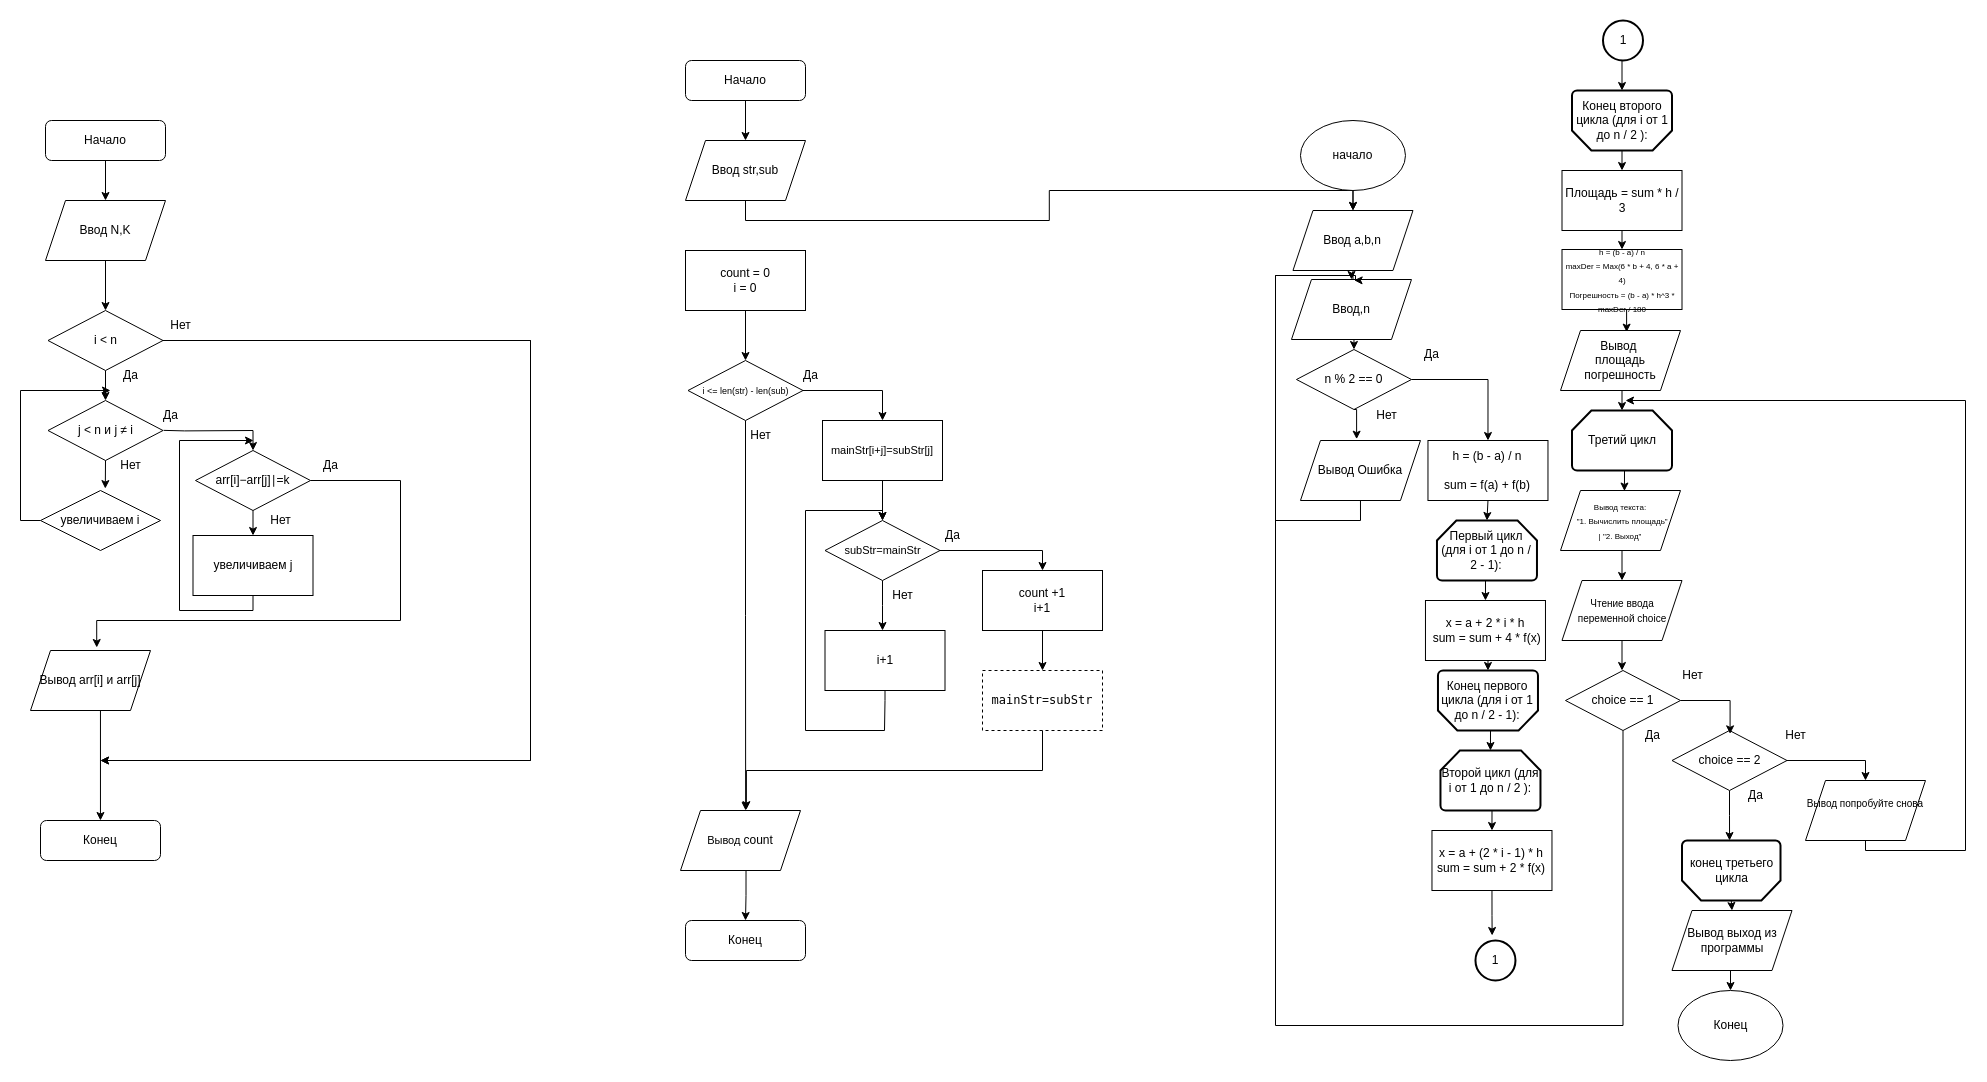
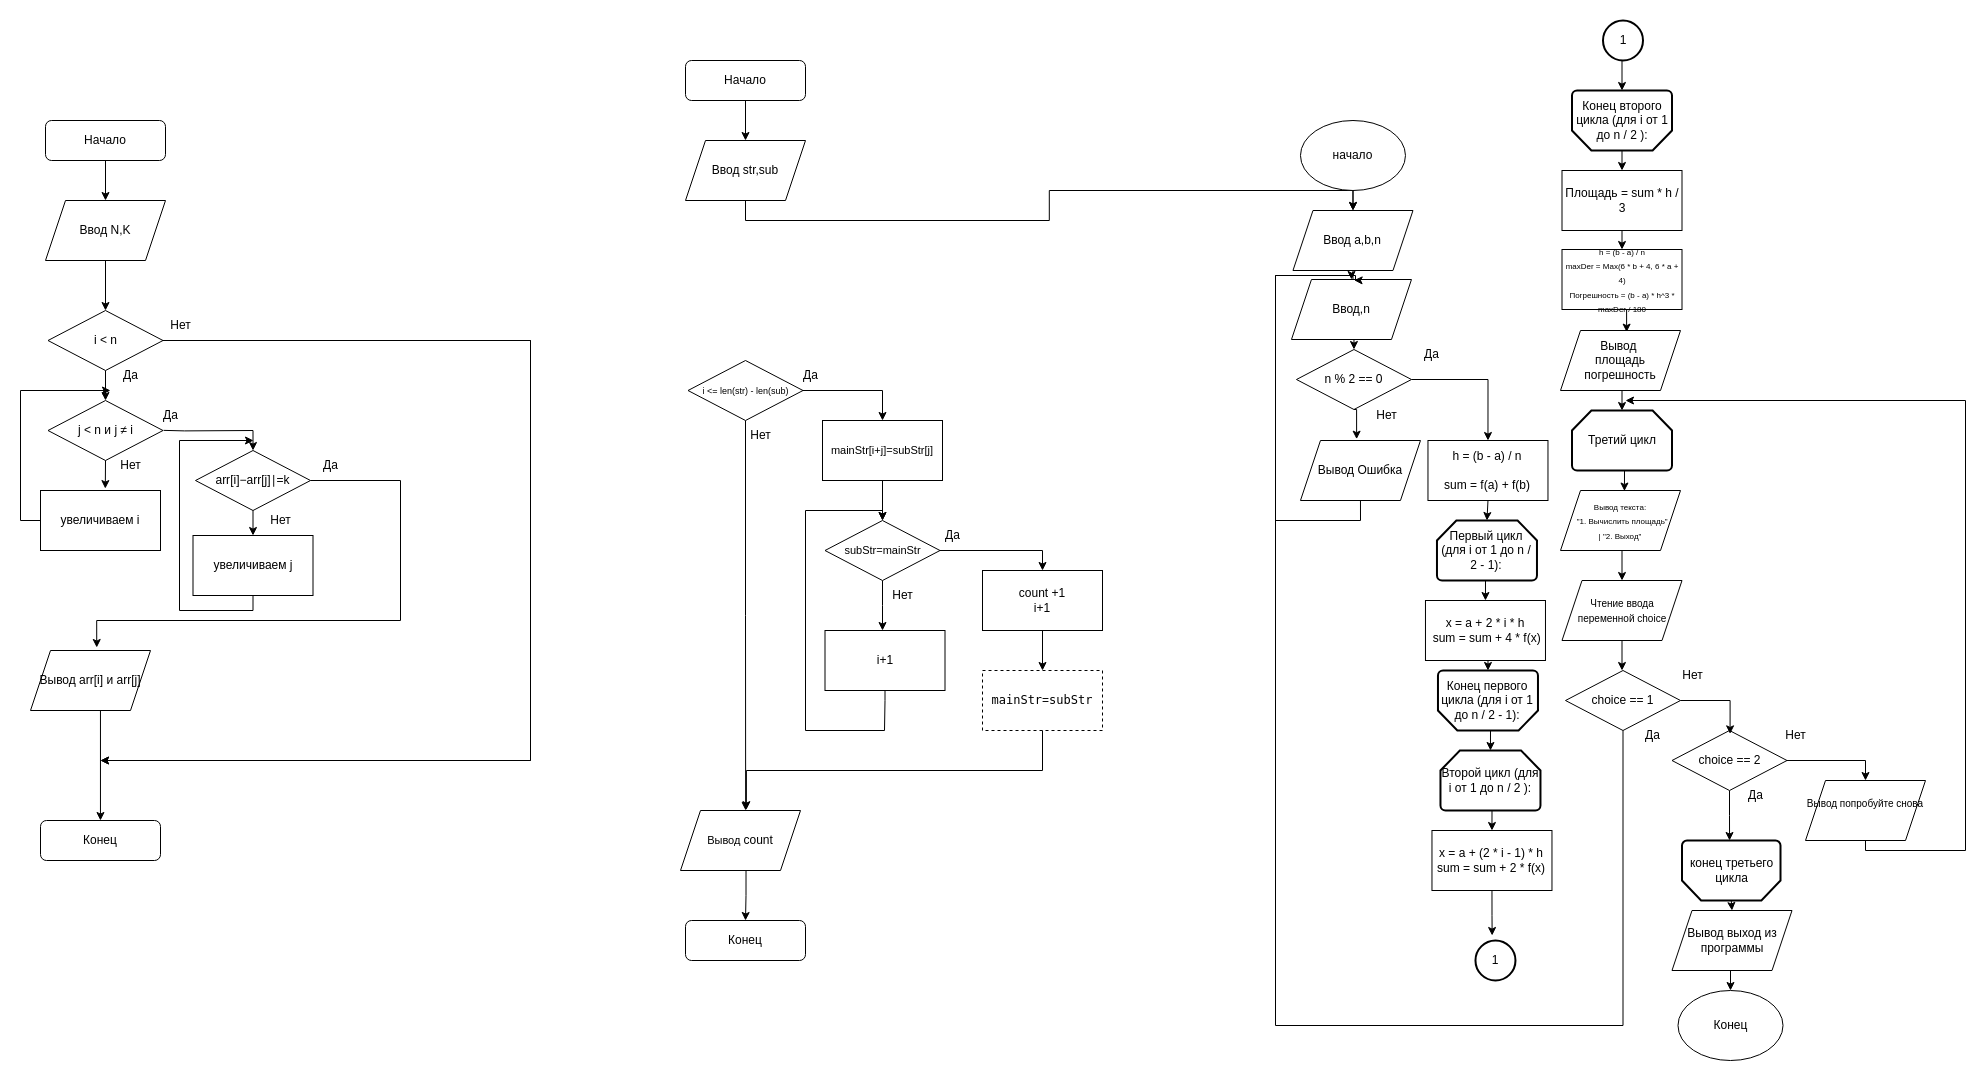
node "count = 0 i = 0": removed
edge "count = 0 i = 0" -> "i <= len(str) - len(sub)": removed
node "увеличиваем i": shape diamond -> rectangle
